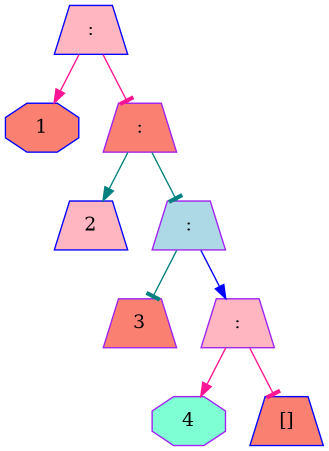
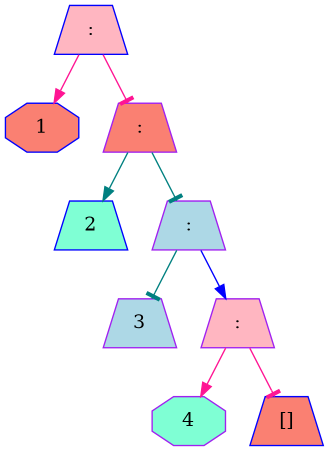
node "2": fillcolor lightpink -> aquamarine
node "3": fillcolor salmon -> lightblue
